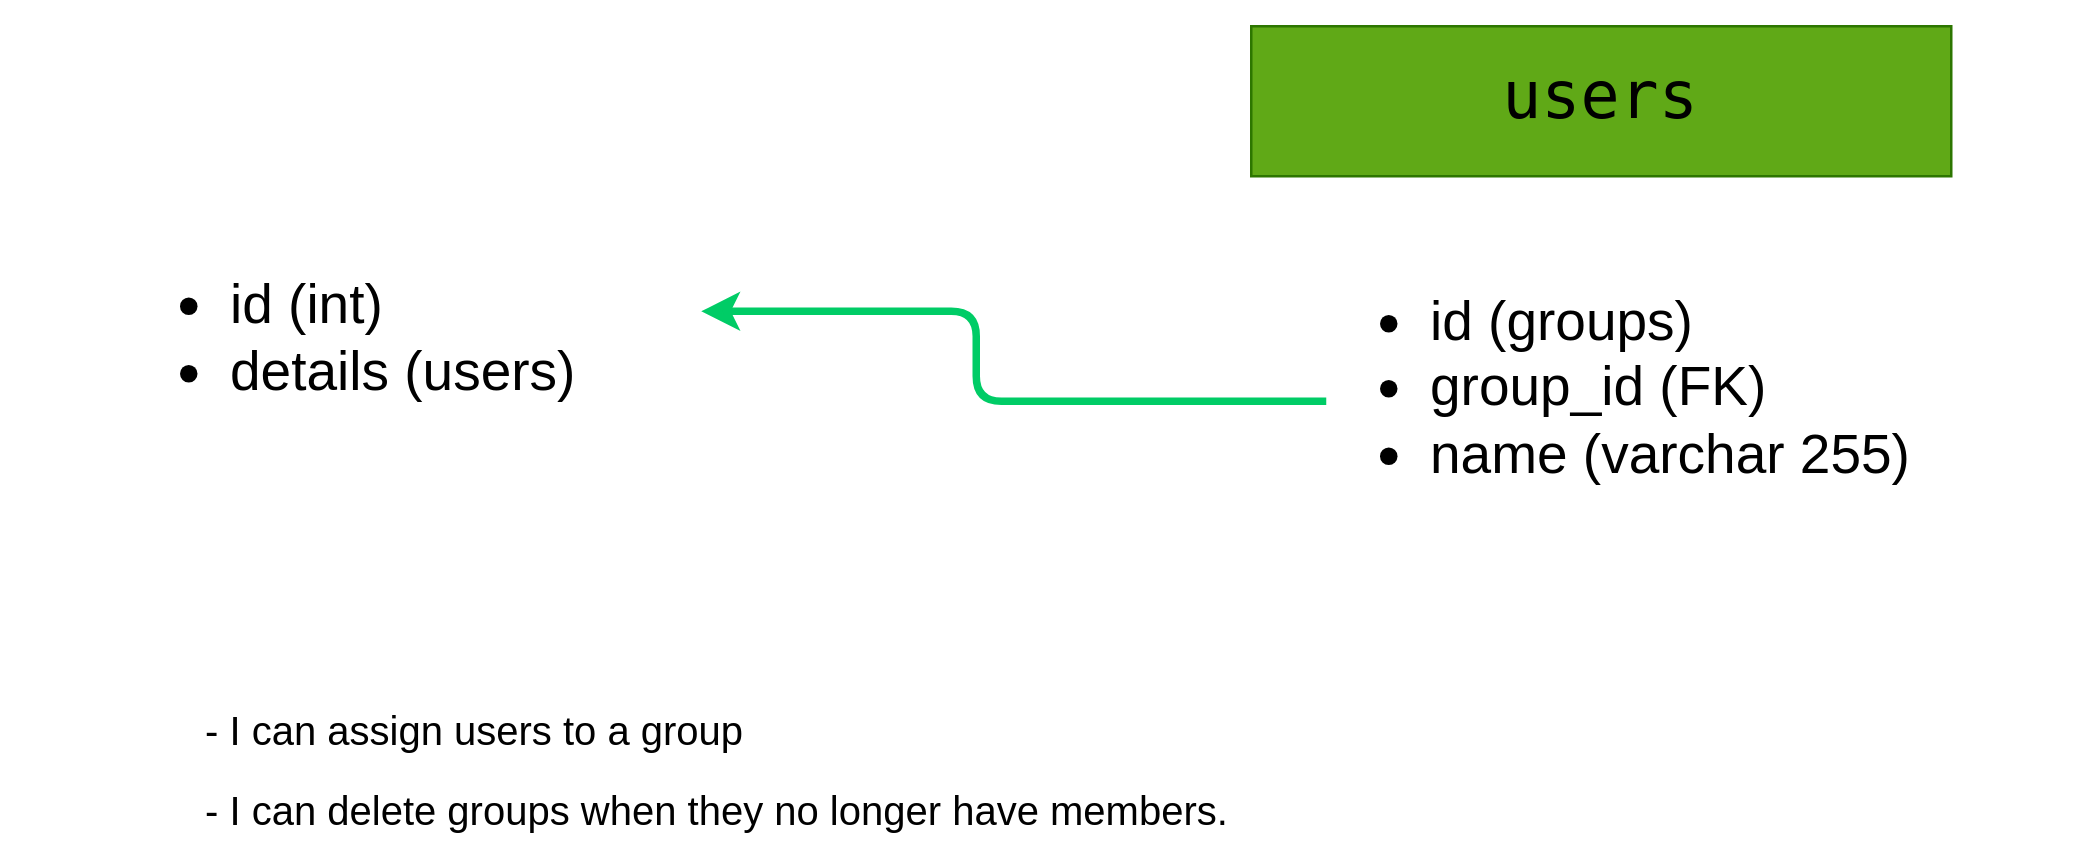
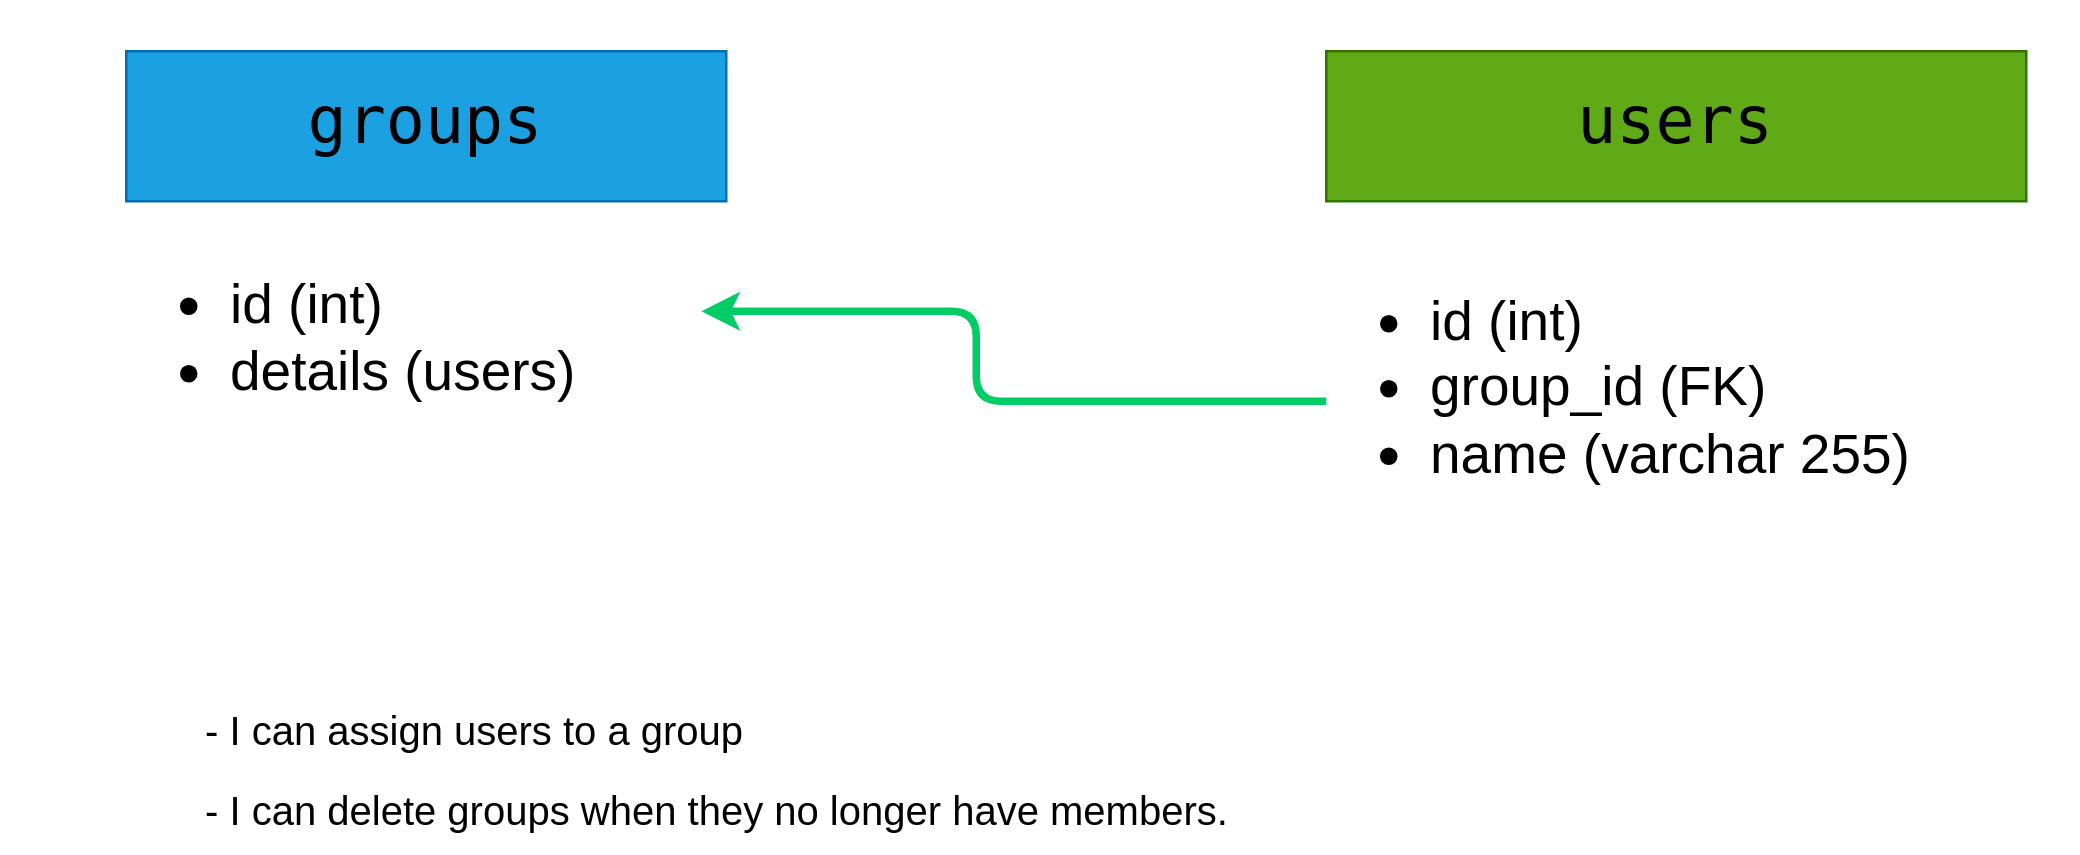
node "users": moved (1601, 101) -> (1676, 126)
node "groups": added
node "id (groups) group_id (FK) name (varchar 255)": label "id (groups) group_id (FK) name (varchar 255)" -> "id (int) group_id (FK) name (varchar 255)"
